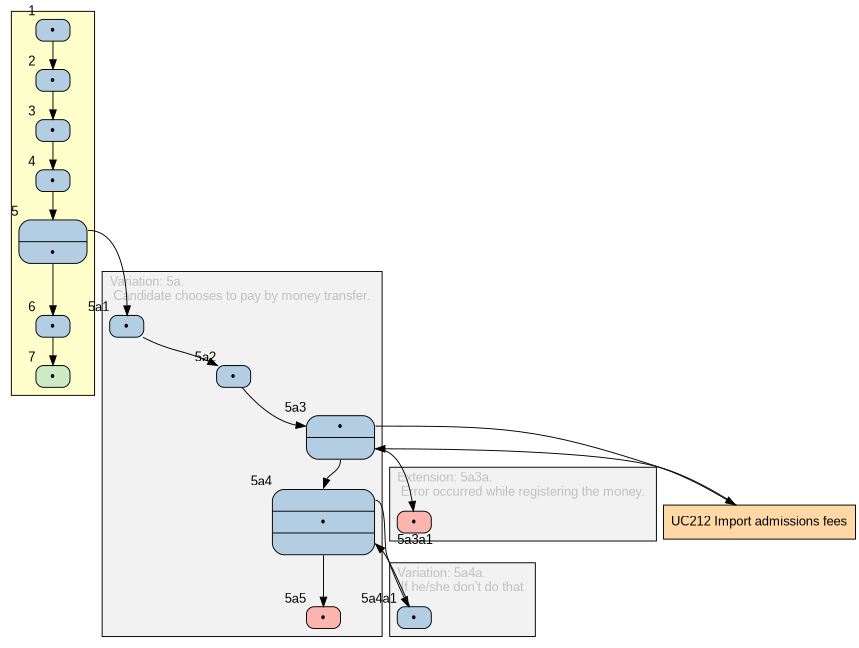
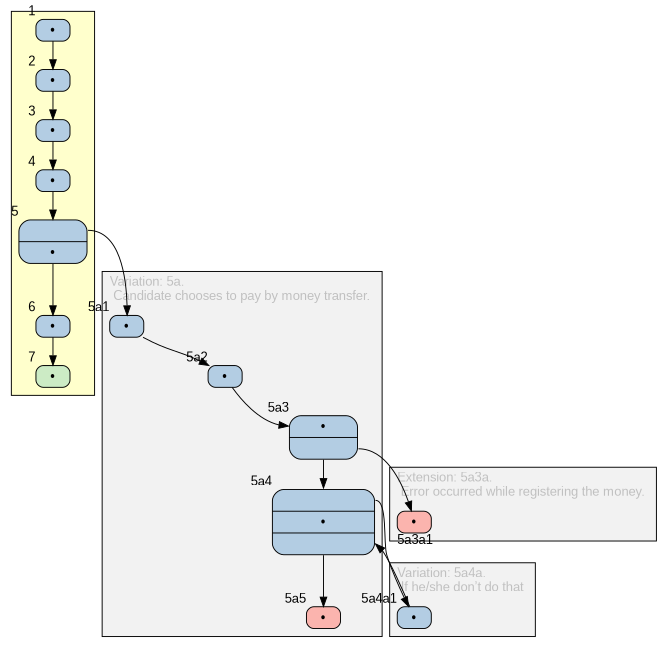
node "UC212 Import admissions fees": removed
